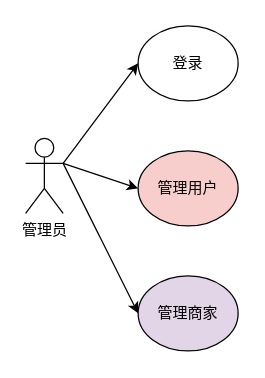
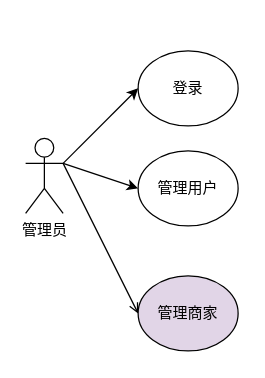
node "登录": moved (188, 63) -> (188, 88)
node "管理用户": fillcolor #f8cecc -> #ffffff
edge "管理员" -> "管理商家": arrowhead classic -> open
